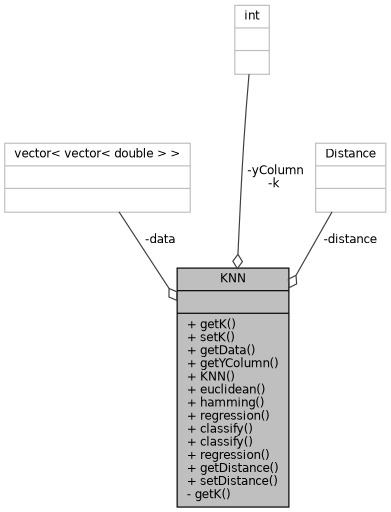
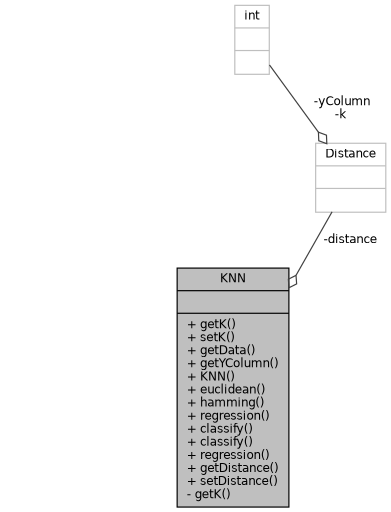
edge "int" -> "KNN": now "int" -> "Distance"
node "vector< vector< double > >": removed
